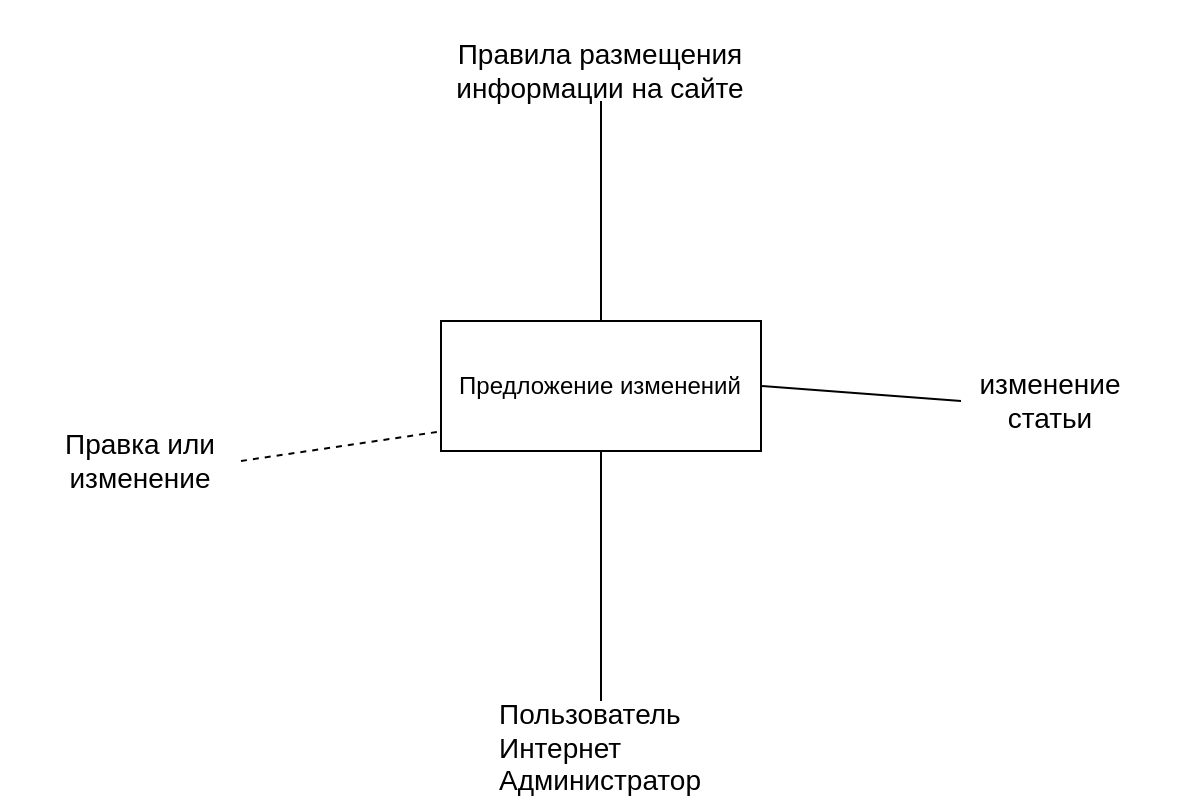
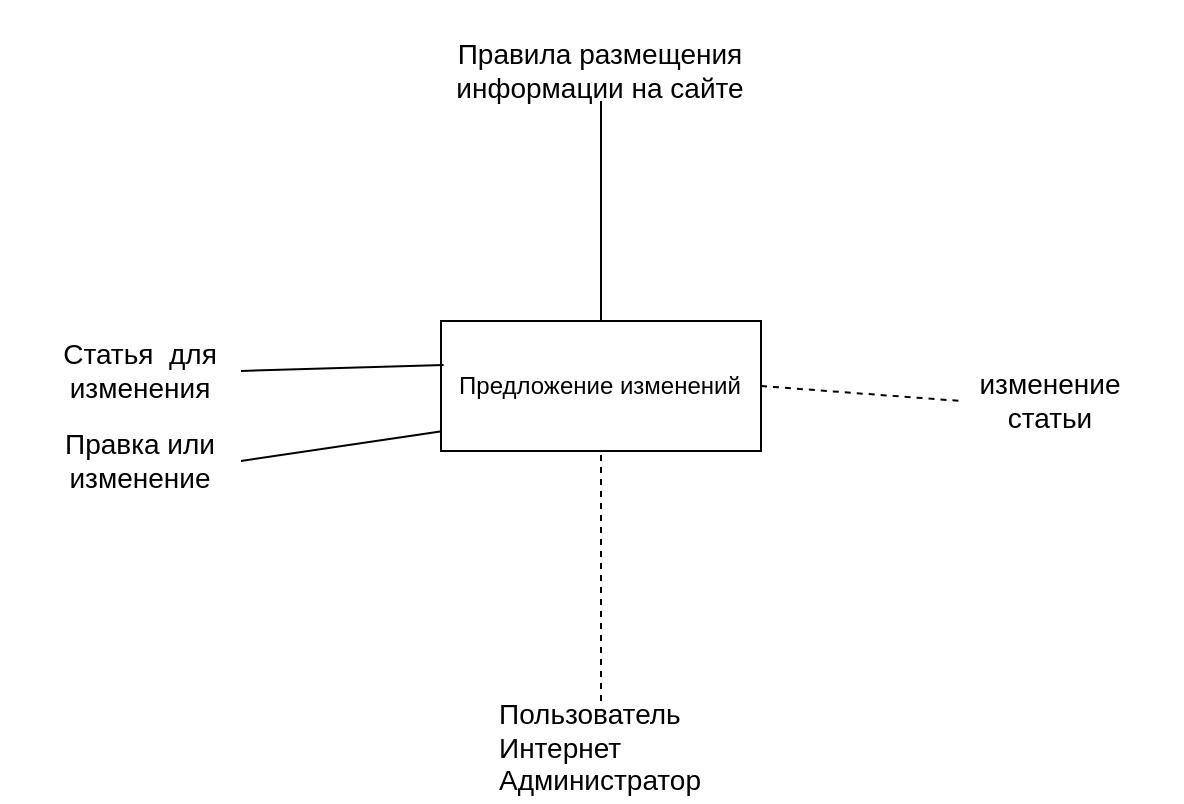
edge "Статья для изменения" -- "Предложение изменений": added
node "Статья для изменения": added
edge "Предложение изменений" -- "изменение статьи": style solid -> dashed
edge "Предложение изменений" -- "Правка или изменение": style dashed -> solid
edge "Предложение изменений" -- "Пользователь Интернет Администратор": style solid -> dashed
